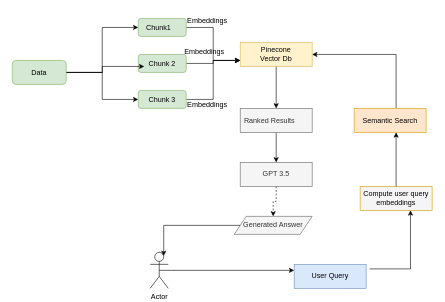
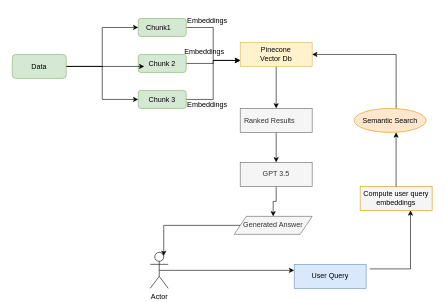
node "Data": moved (39, 72) -> (39, 66)
node "Semantic Search": shape rectangle -> ellipse
edge "GPT 3.5" -> "Generated Answer": style dashed -> solid
